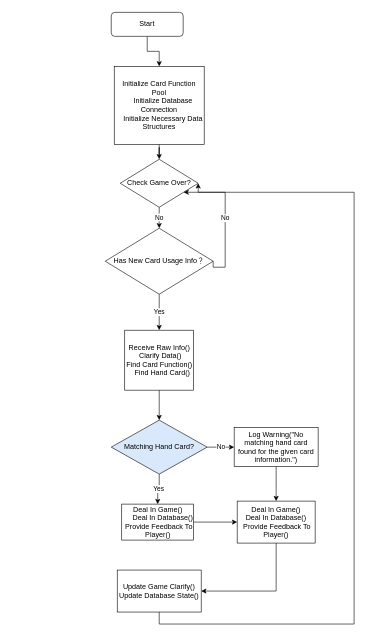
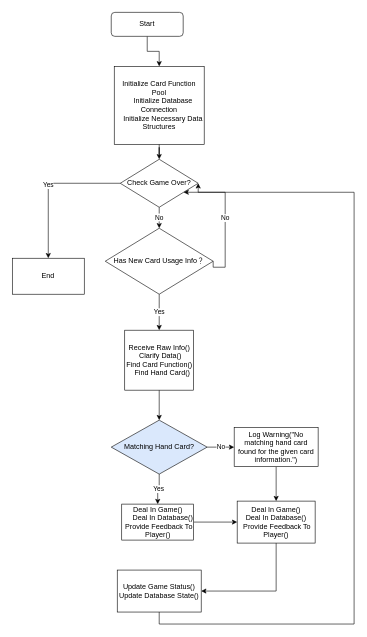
edge "Check Game Over?" -> "End": added, label "Yes"
node "End": added
node "Update Game Clarify() Update Database State()": label "Update Game Clarify() Update Database State()" -> "Update Game Status() Update Database State()"
